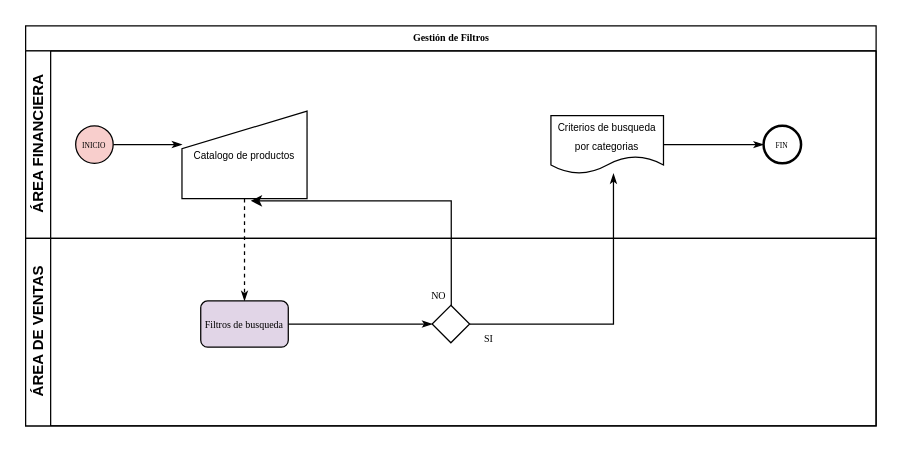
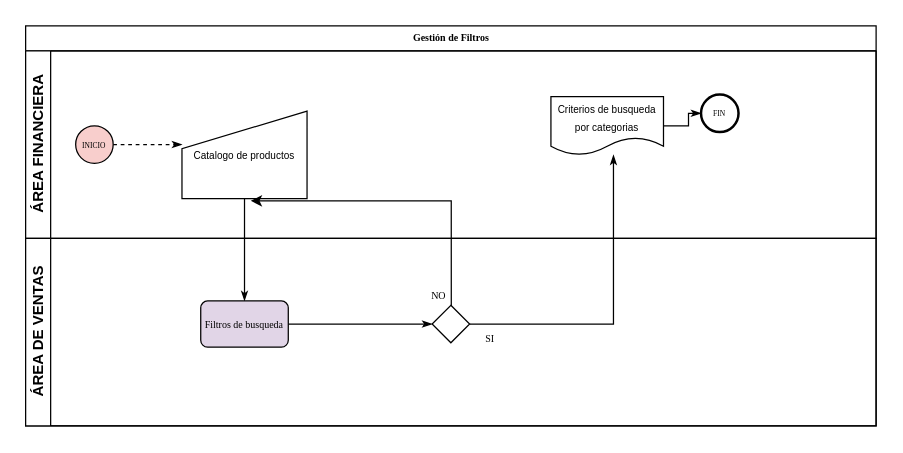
edge "INICIO" -> "Catalogo de productos": style solid -> dashed
node "Criterios de busqueda por categorias": moved (607, 144) -> (607, 126)
node "FIN": moved (782, 144) -> (719, 113)
edge "Catalogo de productos" -> "Filtros de busqueda": style dashed -> solid
